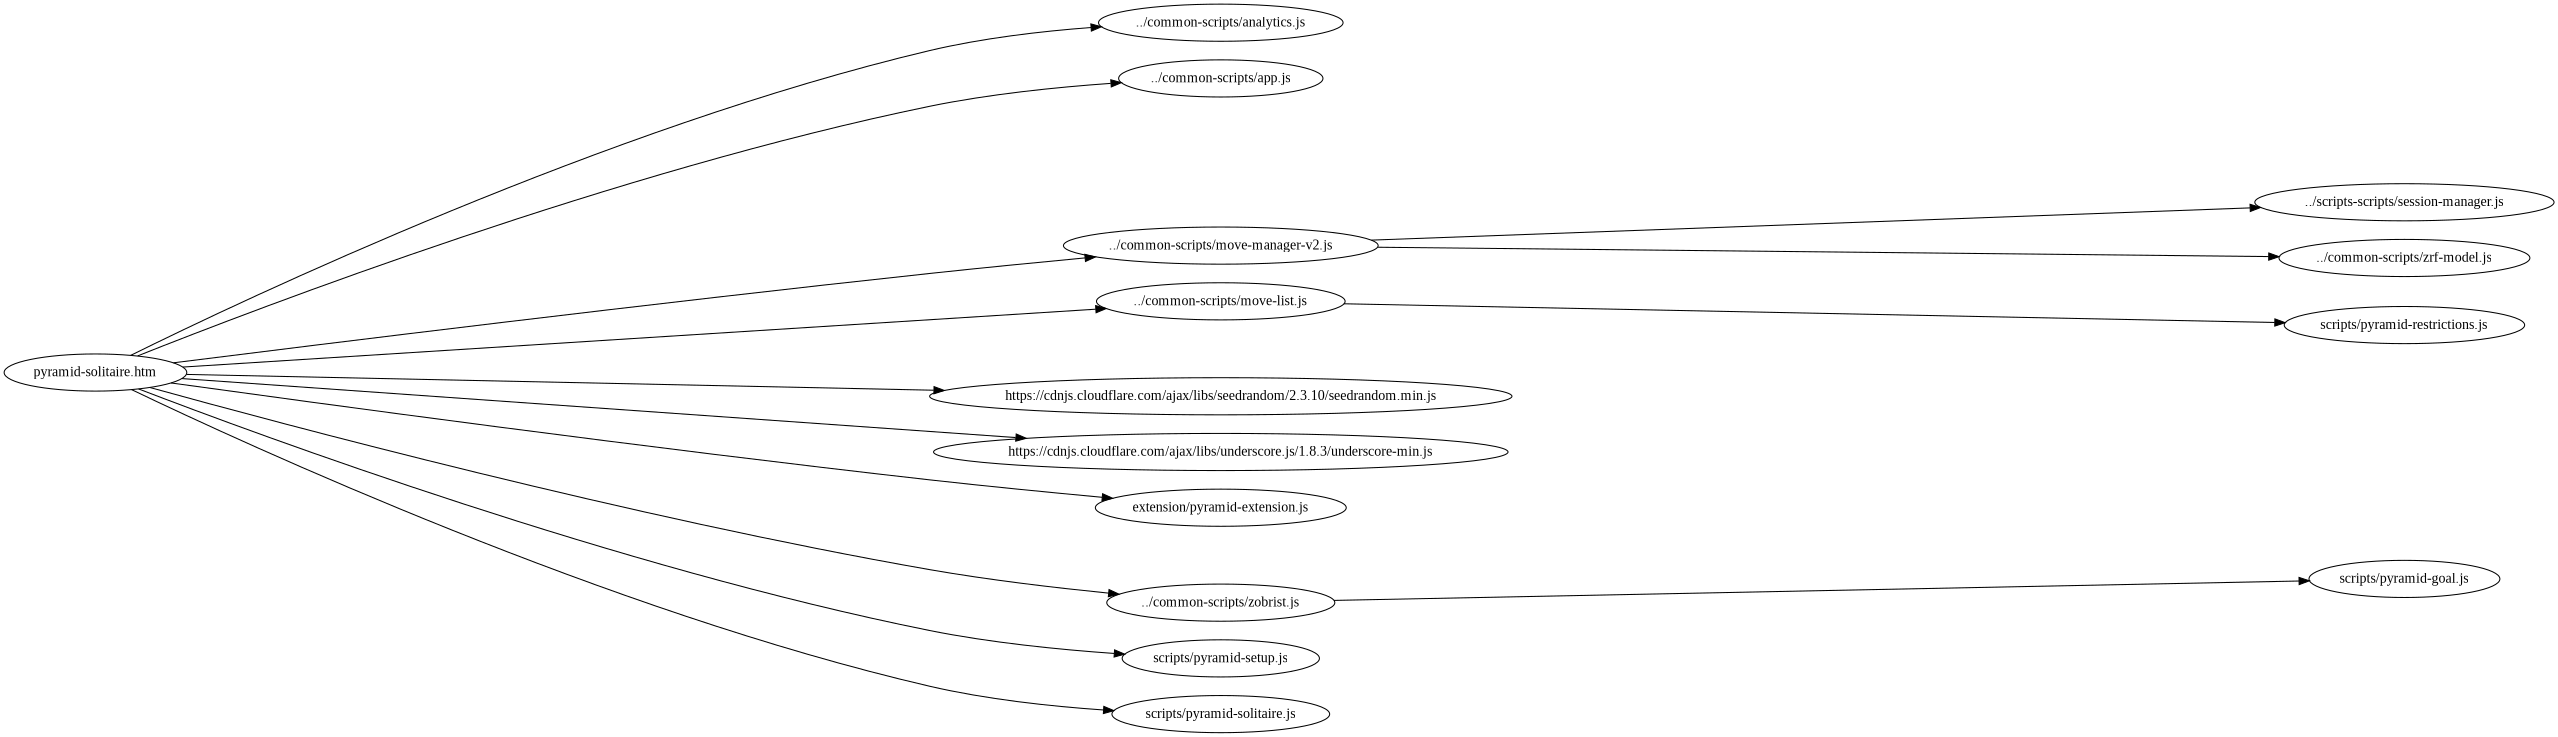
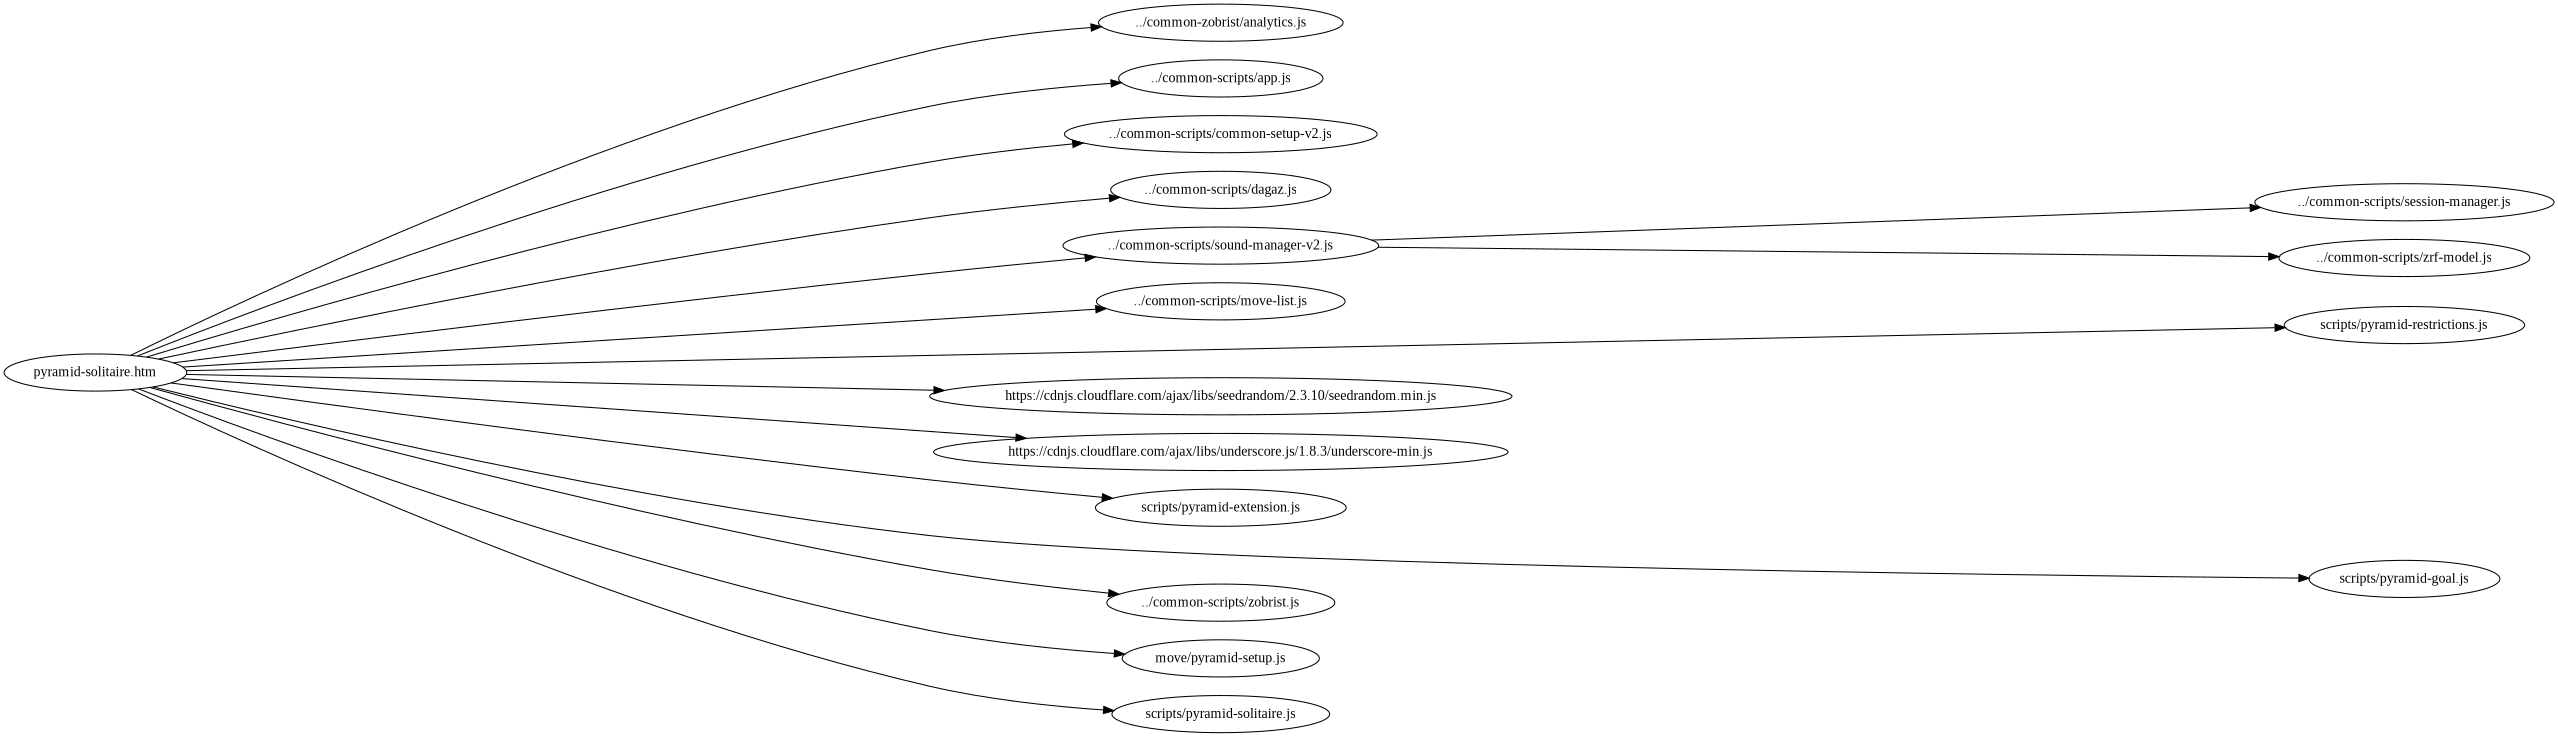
node "../common-scripts/analytics.js": label "../common-scripts/analytics.js" -> "../common-zobrist/analytics.js"
node "../common-scripts/common-setup-v2.js": added
node "../common-scripts/dagaz.js": added
node "../scripts-scripts/session-manager.js": label "../scripts-scripts/session-manager.js" -> "../common-scripts/session-manager.js"
node "../common-scripts/move-manager-v2.js": label "../common-scripts/move-manager-v2.js" -> "../common-scripts/sound-manager-v2.js"
edge "../common-scripts/move-list.js" -> "scripts/pyramid-restrictions.js": now "pyramid-solitaire.htm" -> "scripts/pyramid-restrictions.js"
node "extension/pyramid-extension.js": label "extension/pyramid-extension.js" -> "scripts/pyramid-extension.js"
edge "../common-scripts/zobrist.js" -> "scripts/pyramid-goal.js": now "pyramid-solitaire.htm" -> "scripts/pyramid-goal.js"
node "scripts/pyramid-setup.js": label "scripts/pyramid-setup.js" -> "move/pyramid-setup.js"
